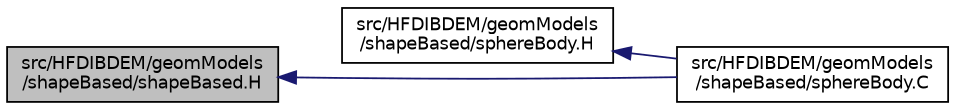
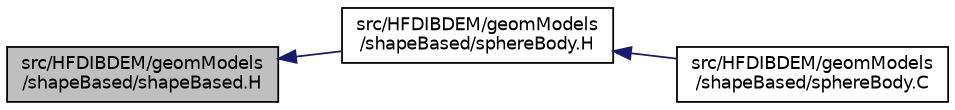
edge "src/HFDIBDEM/geomModels /shapeBased/sphereBody.C" -> "src/HFDIBDEM/geomModels /shapeBased/shapeBased.H": now "src/HFDIBDEM/geomModels /shapeBased/sphereBody.H" -> "src/HFDIBDEM/geomModels /shapeBased/shapeBased.H"
